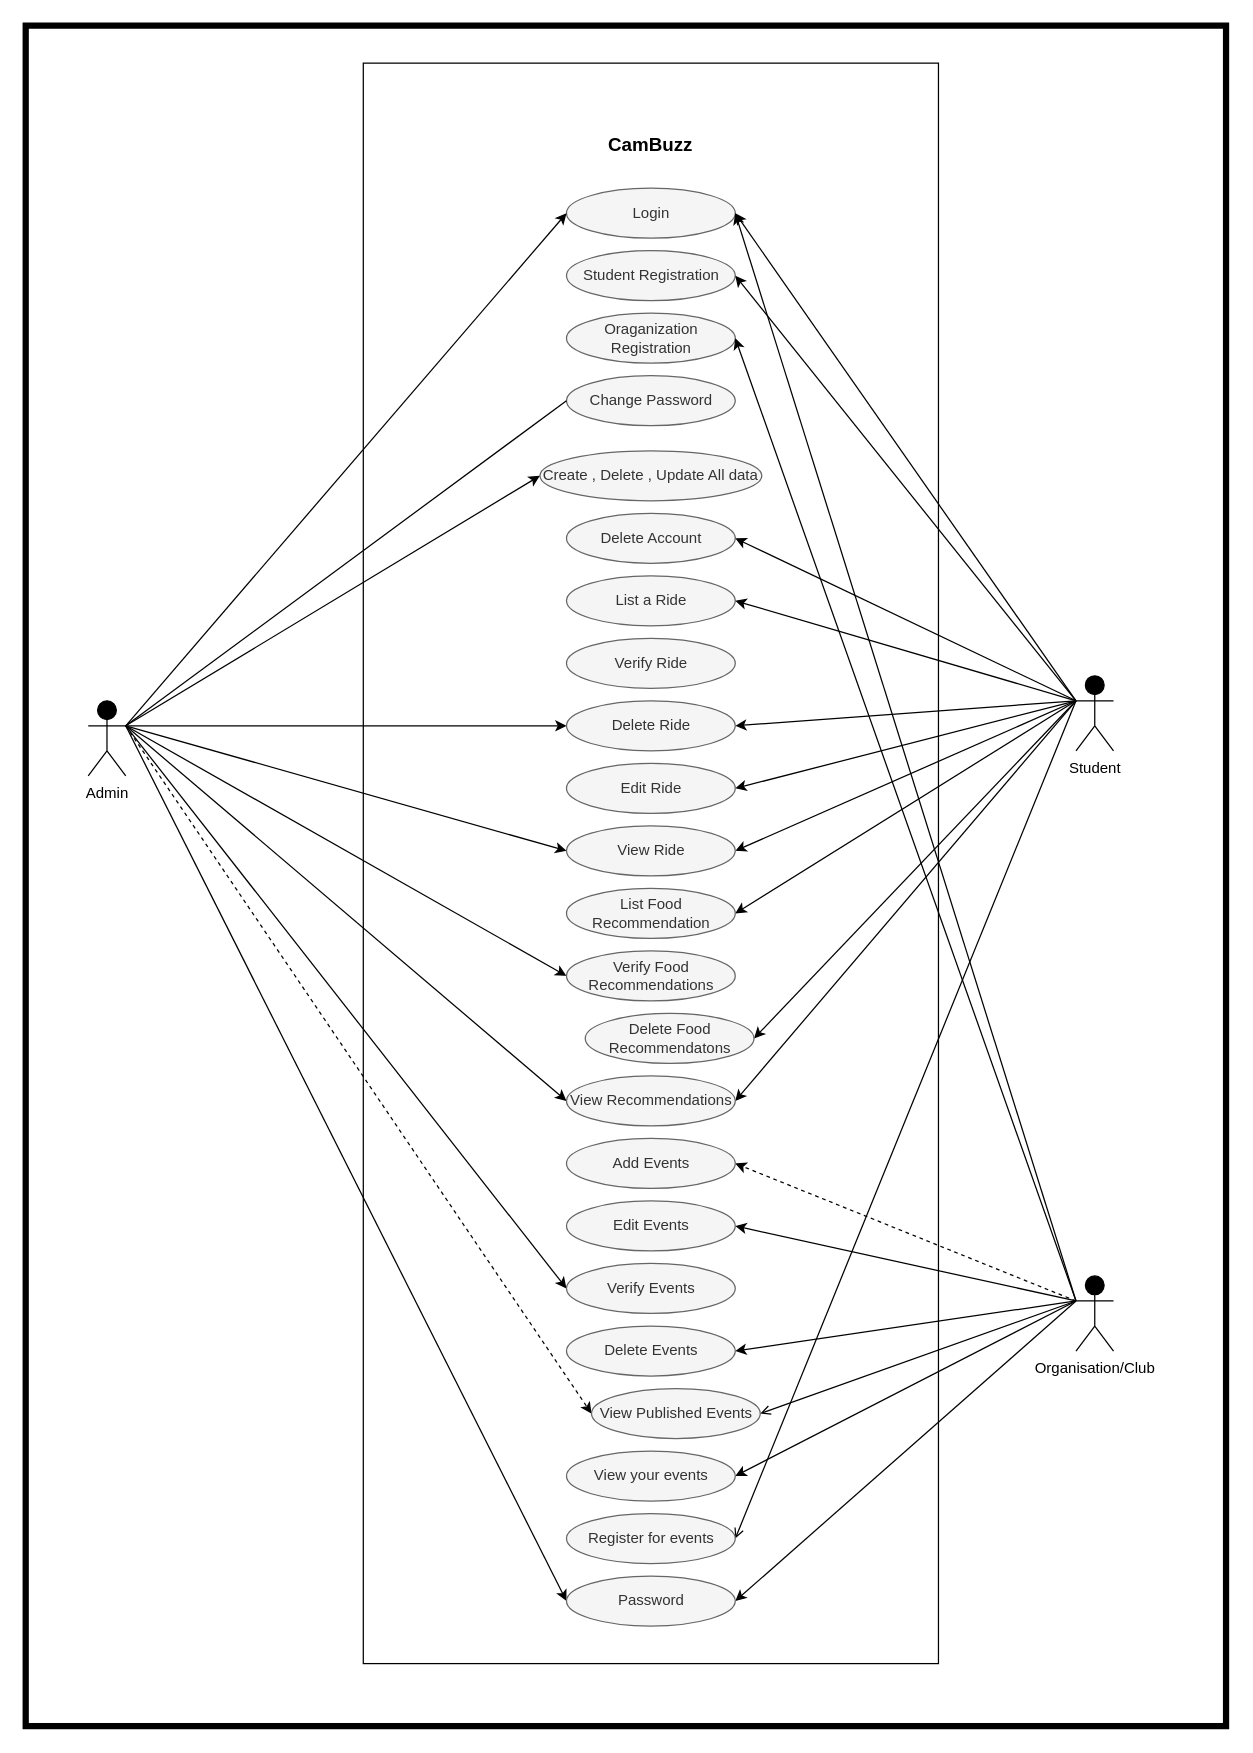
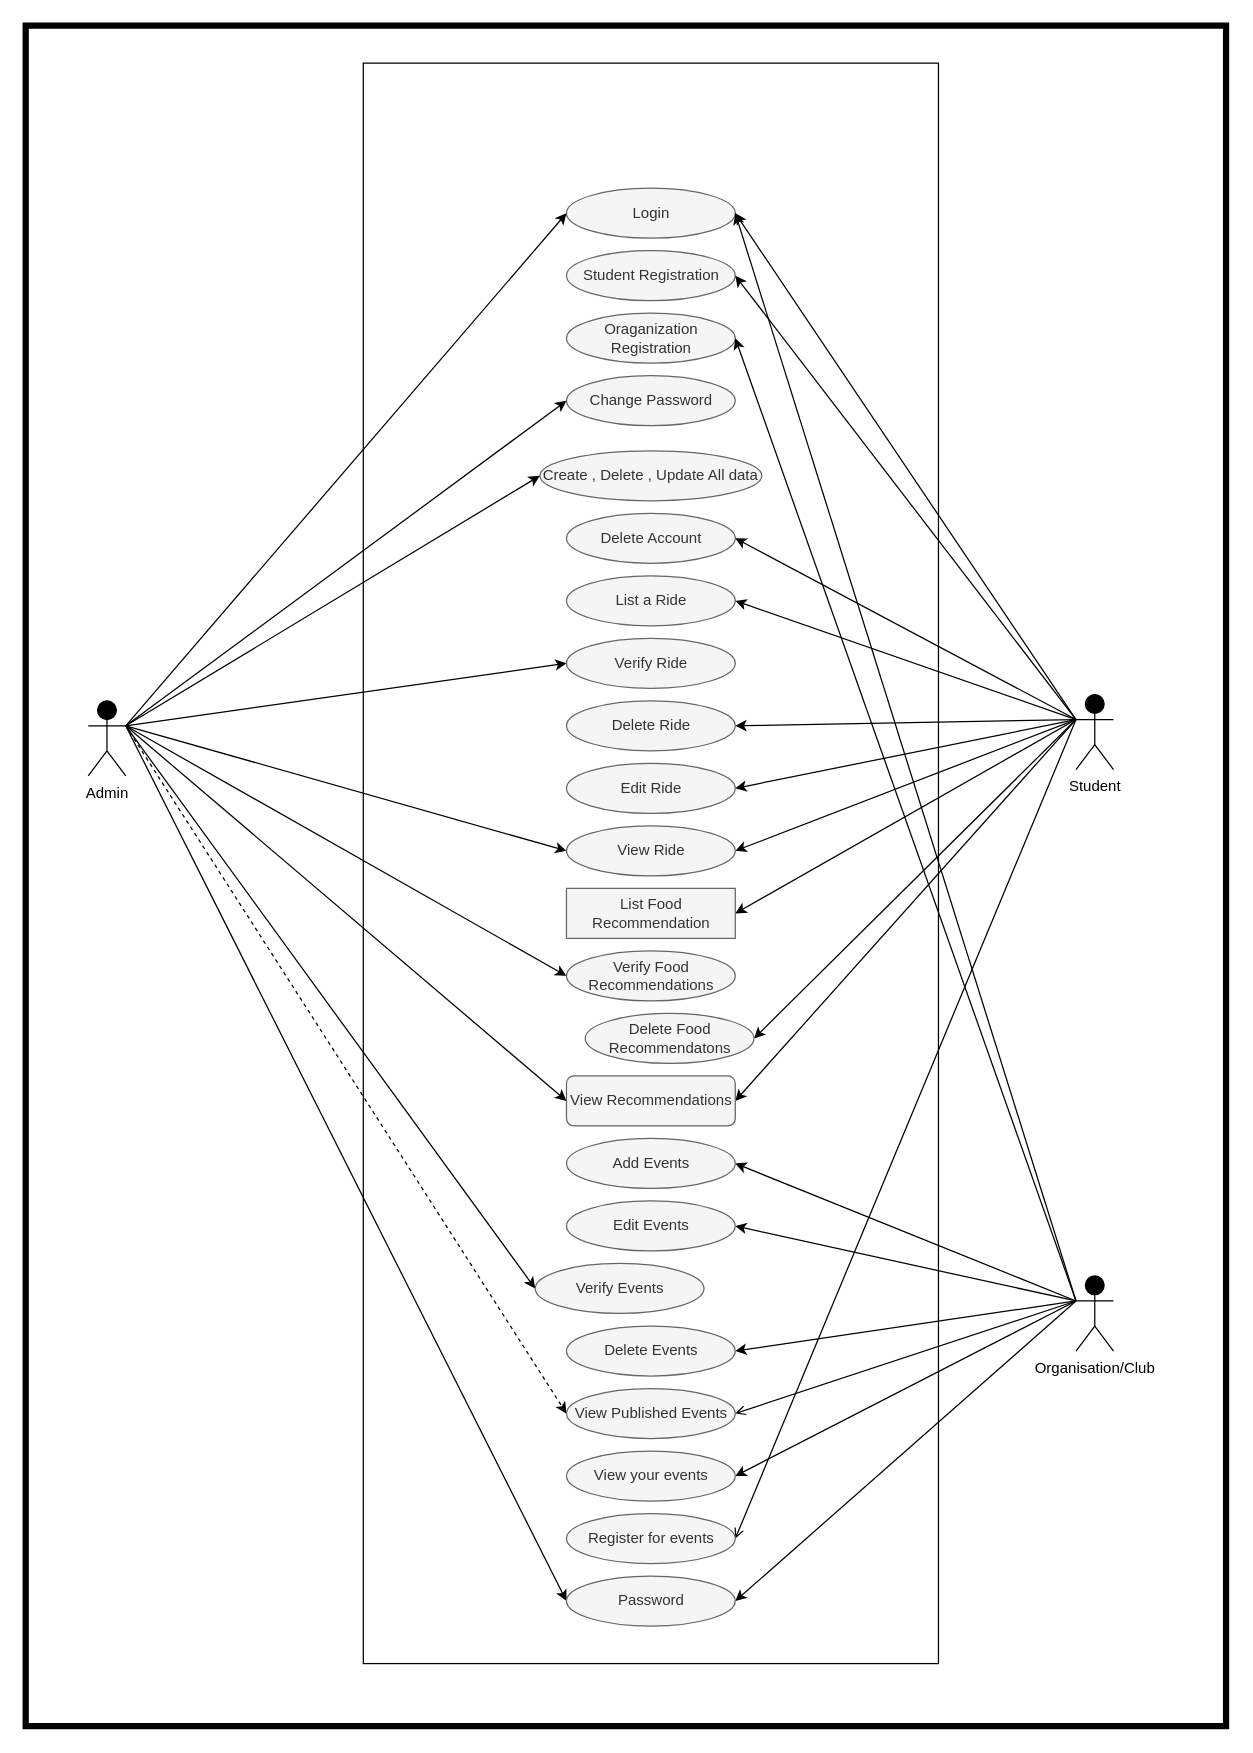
node "CamBuzz": removed
edge "Change Password" -- "Admin": arrowhead none -> classic
node "Student": moved (1094, 713) -> (1094, 732)
edge "Admin" -> "Delete Ride": now "Admin" -> "Verify Ride"
node "List Food Recommendation": shape ellipse -> rectangle
node "View Recommendations": shape ellipse -> rounded rectangle
edge "Organisation/Club" -> "Add Events": style dashed -> solid
node "Verify Events": moved (651, 1288) -> (619, 1288)
node "View Published Events": moved (676, 1413) -> (651, 1413)
